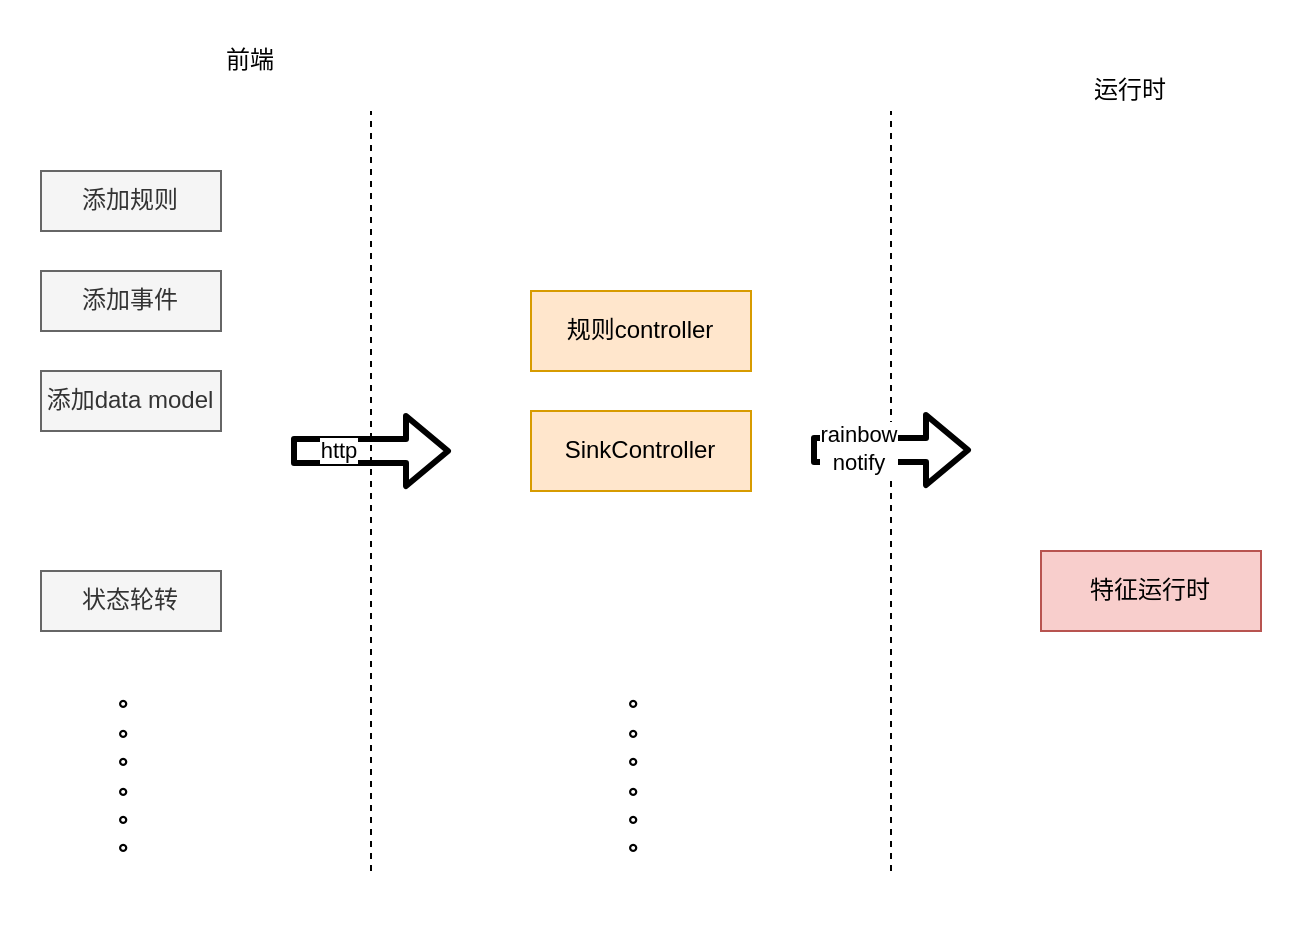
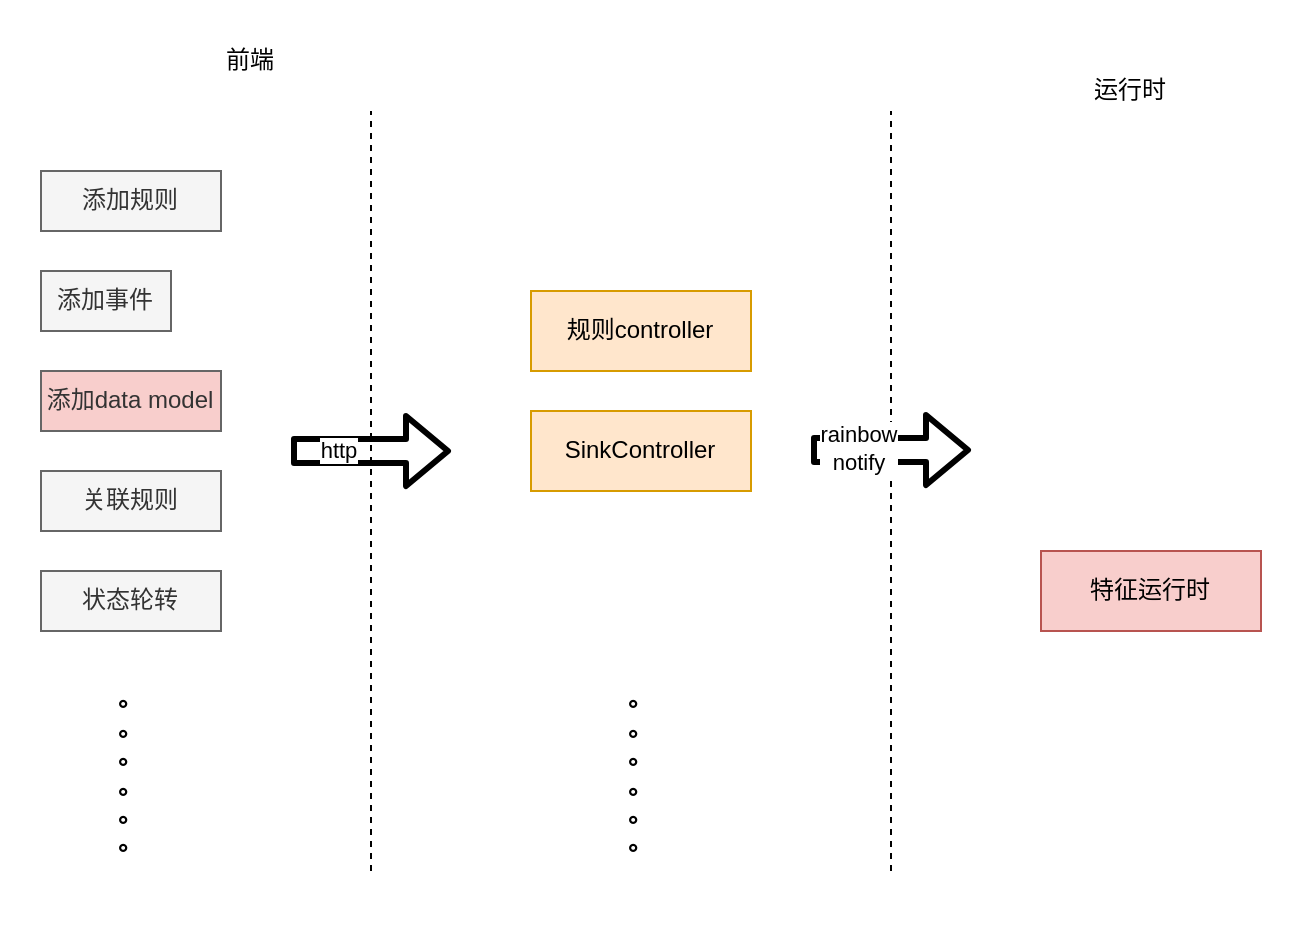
node "添加事件": size 180x60 -> 130x60
node "添加data model": fillcolor #f5f5f5 -> #f8cecc
node "关联规则": added
